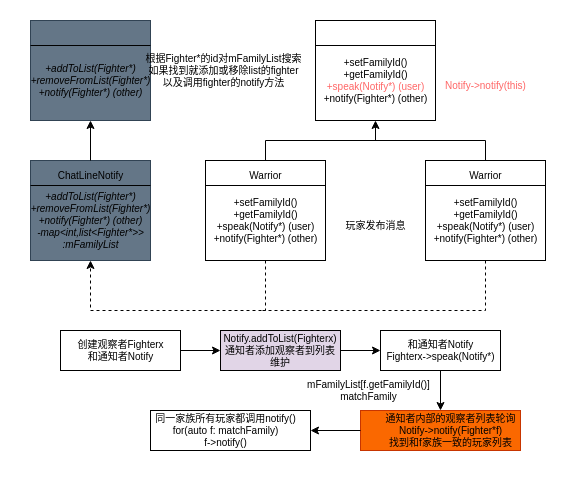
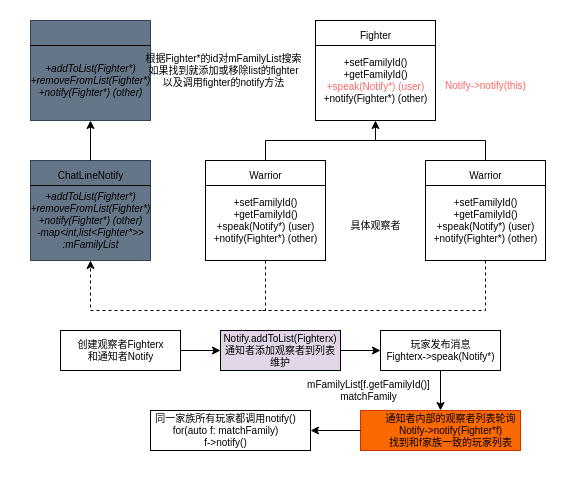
node "Fighter": added
node "玩家发布消息": label "玩家发布消息" -> "具体观察者"
node "和通知者Notify Fighterx->speak(Notify*)": label "和通知者Notify Fighterx->speak(Notify*)" -> "玩家发布消息 Fighterx->speak(Notify*)"
